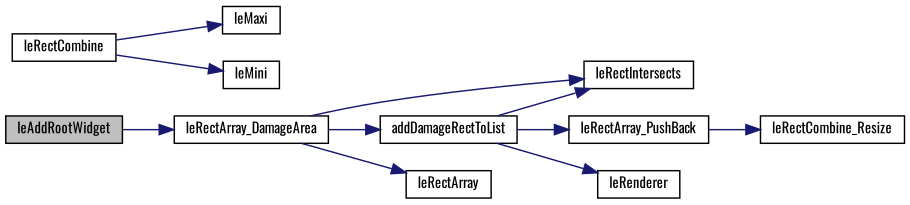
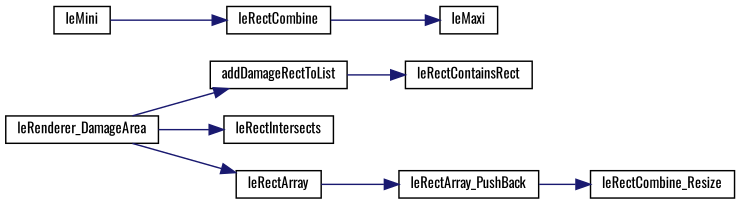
edge "leRectCombine" -> "leMini": reversed
edge "addDamageRectToList" -> "leRectIntersects": removed
node "leAddRootWidget": removed
node "leRectArray_DamageArea": label "leRectArray_DamageArea" -> "leRenderer_DamageArea"
edge "addDamageRectToList" -> "leRectArray_PushBack": now "leRectArray" -> "leRectArray_PushBack"
node "leRenderer": label "leRenderer" -> "leRectContainsRect"
